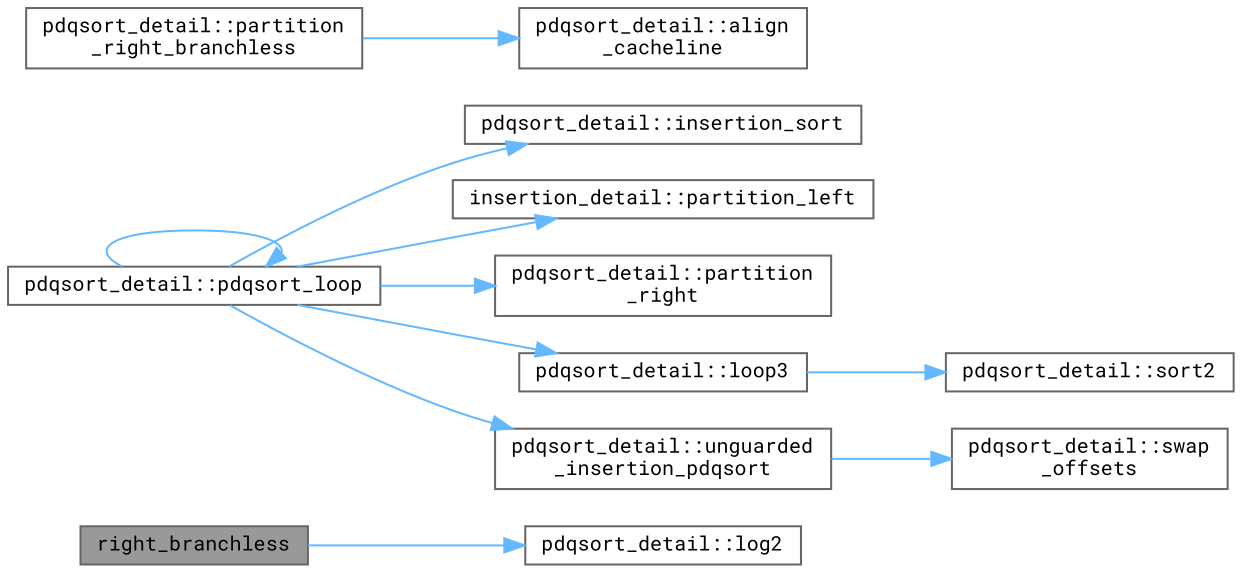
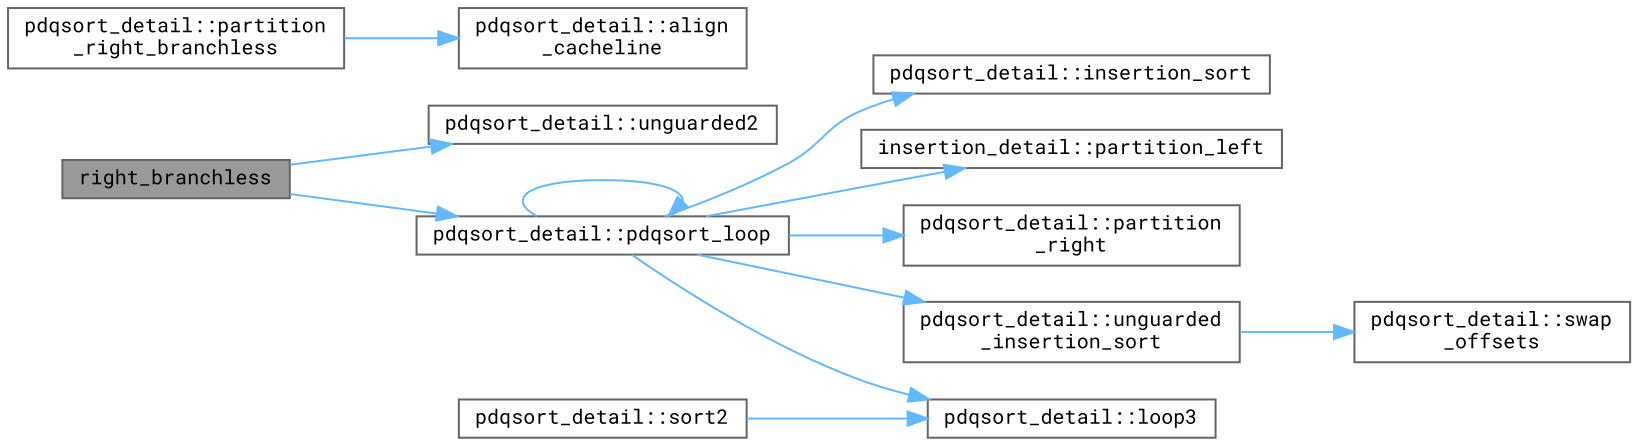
edge "right_branchless" -> "pdqsort_detail::pdqsort_loop": added
edge "pdqsort_detail::loop3" -> "pdqsort_detail::sort2": reversed
node "pdqsort_detail::unguarded _insertion_pdqsort": label "pdqsort_detail::unguarded _insertion_pdqsort" -> "pdqsort_detail::unguarded _insertion_sort"
node "pdqsort_detail::log2": label "pdqsort_detail::log2" -> "pdqsort_detail::unguarded2"
